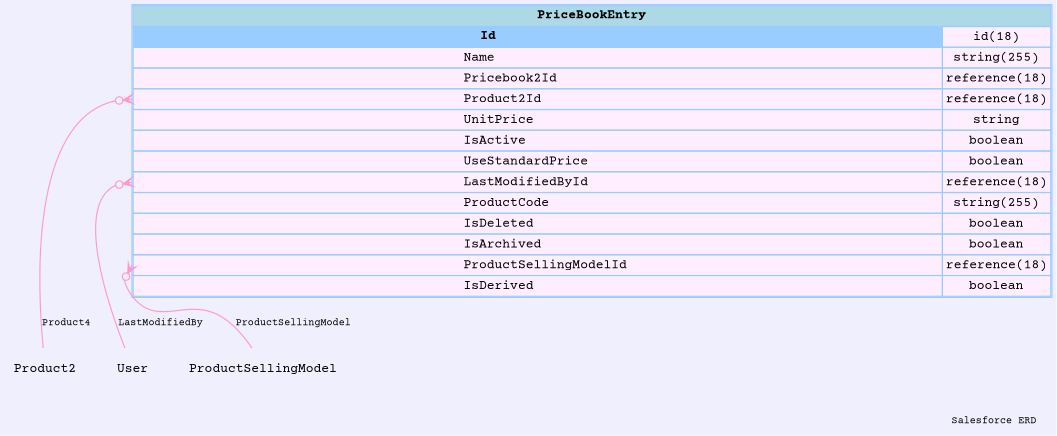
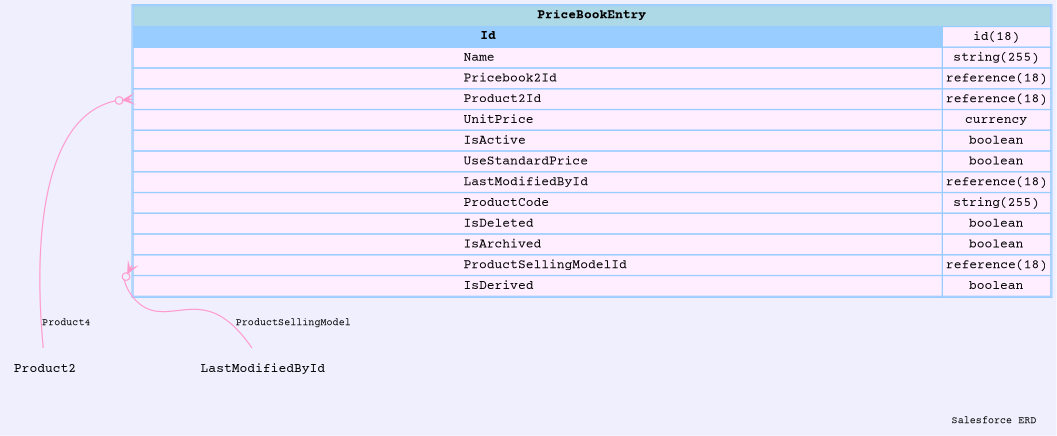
node "PriceBookEntry": text "string" -> "currency"
node "User": removed
node "ProductSellingModel": label "ProductSellingModel" -> "LastModifiedById"
